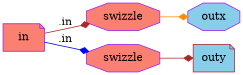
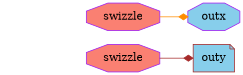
node "in": removed
